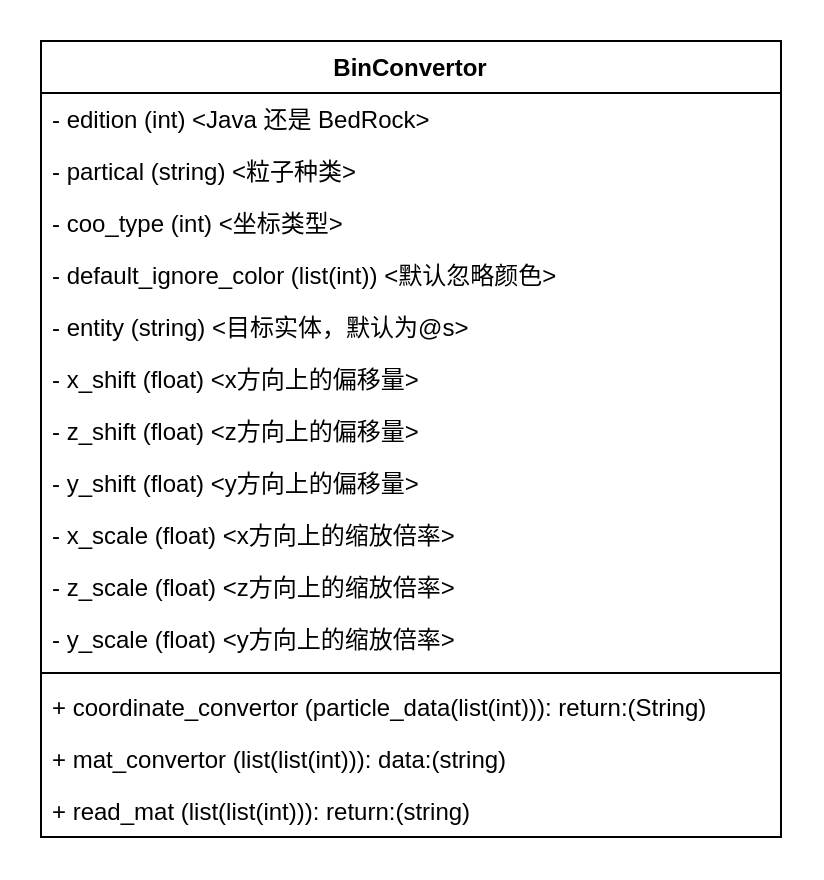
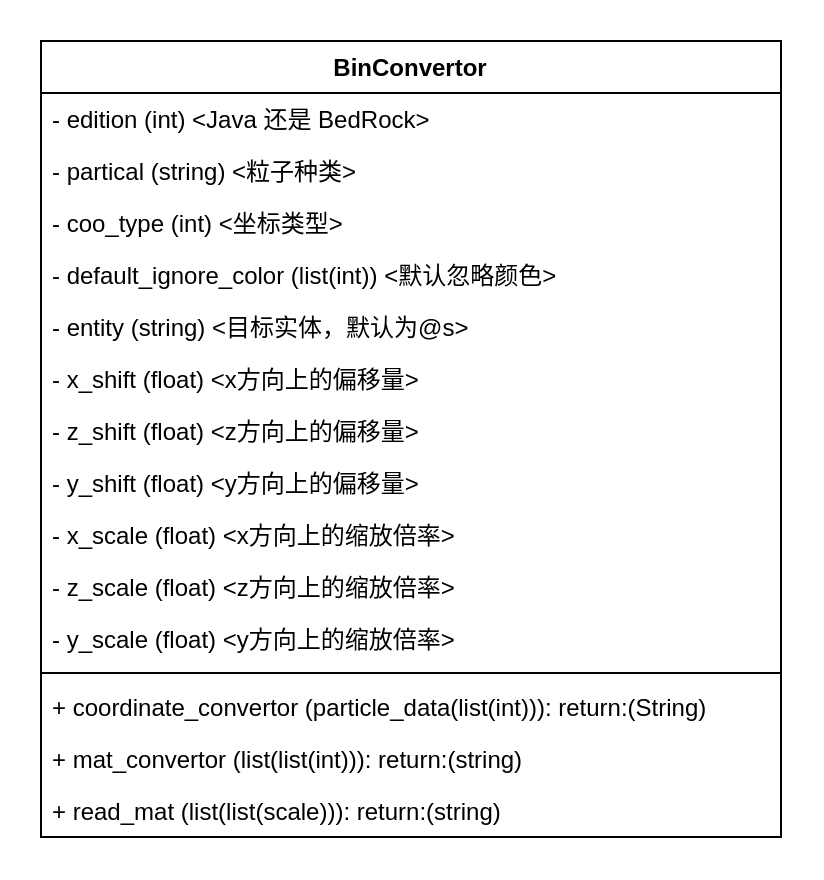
node "+ mat_convertor (list(list(int))): data:(string)": label "+ mat_convertor (list(list(int))): data:(string)" -> "+ mat_convertor (list(list(int))): return:(string)"
node "+ read_mat (list(list(int))): return:(string)": label "+ read_mat (list(list(int))): return:(string)" -> "+ read_mat (list(list(scale))): return:(string)"
